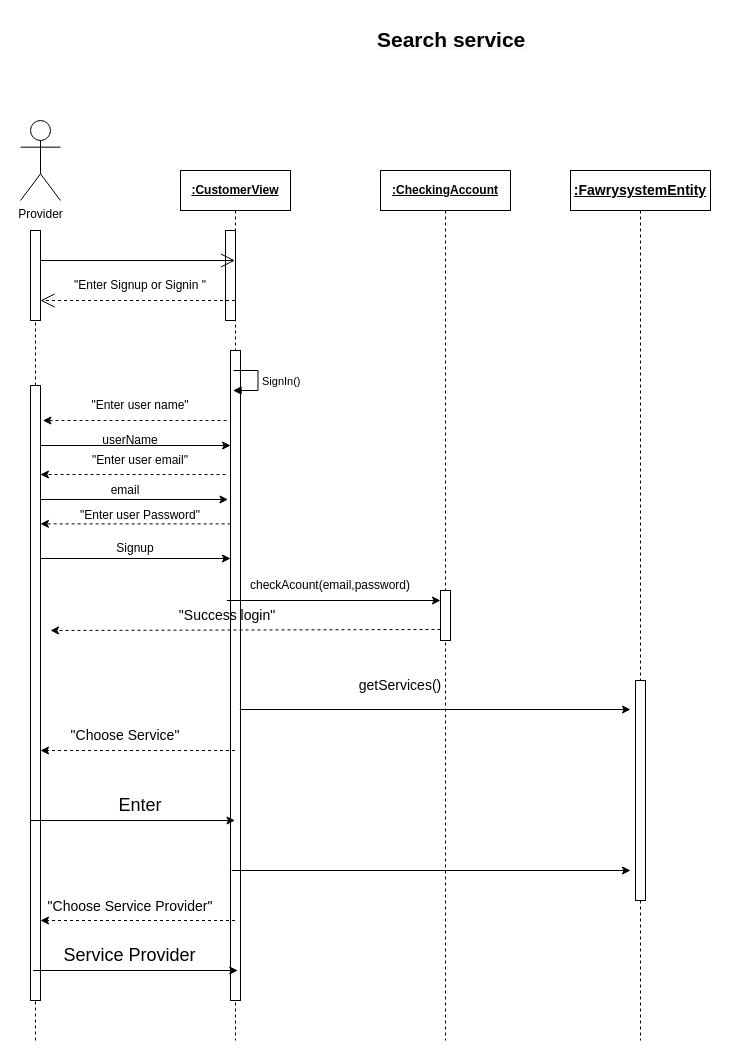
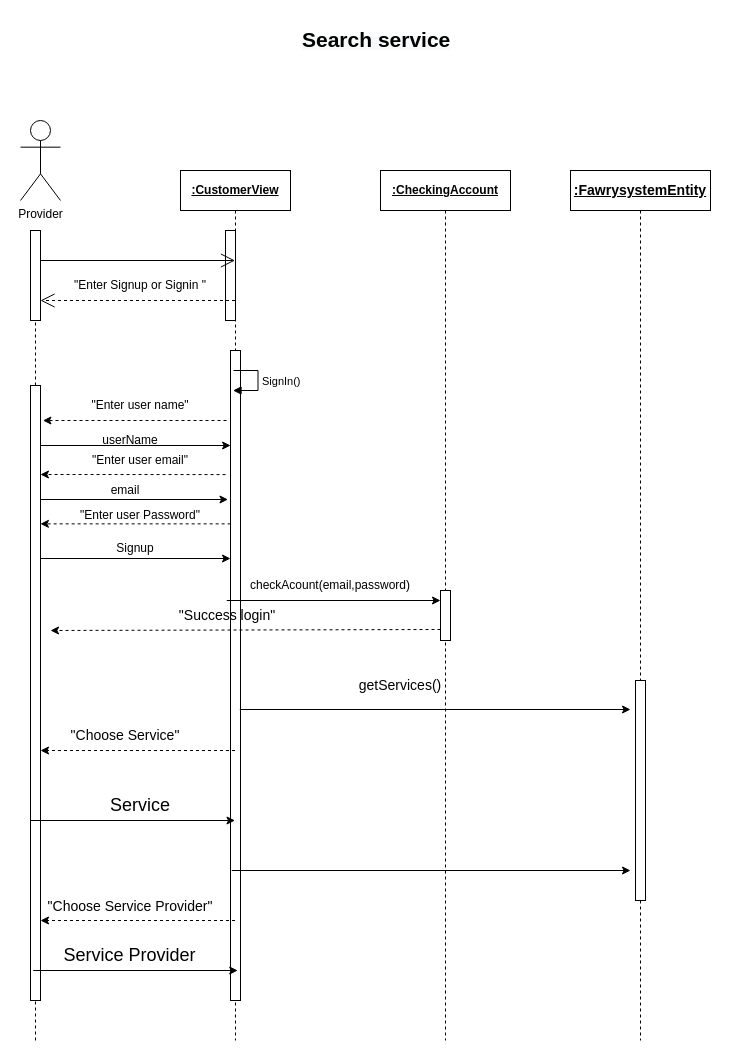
node "Search service": moved (491, 46) -> (416, 46)
node "Enter": label "Enter" -> "Service"
